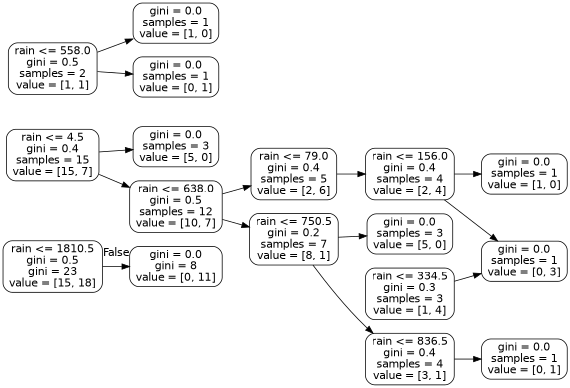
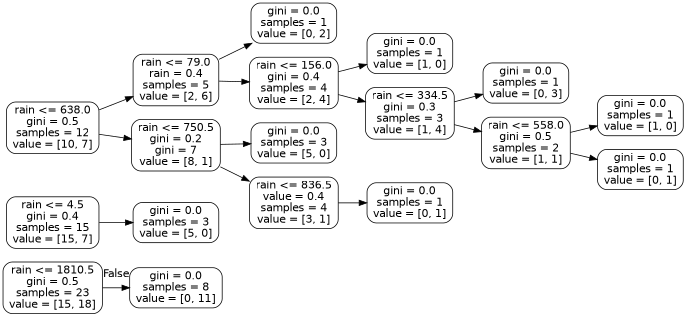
node "gini = 0.0 samples = 1 value = [0, 2]": added
edge "rain <= 334.5 gini = 0.3 samples = 3 value = [1, 4]" -> "rain <= 558.0 gini = 0.5 samples = 2 value = [1, 1]": added
node "rain <= 79.0 gini = 0.4 samples = 5 value = [2, 6]": label "rain <= 79.0 gini = 0.4 samples = 5 value = [2, 6]" -> "rain <= 79.0 rain = 0.4 samples = 5 value = [2, 6]"
edge "rain <= 4.5 gini = 0.4 samples = 15 value = [15, 7]" -> "rain <= 638.0 gini = 0.5 samples = 12 value = [10, 7]": removed
edge "rain <= 156.0 gini = 0.4 samples = 4 value = [2, 4]" -> "gini = 0.0 samples = 1 value = [0, 3]": now "rain <= 156.0 gini = 0.4 samples = 4 value = [2, 4]" -> "rain <= 334.5 gini = 0.3 samples = 3 value = [1, 4]"
node "rain <= 750.5 gini = 0.2 samples = 7 value = [8, 1]": label "rain <= 750.5 gini = 0.2 samples = 7 value = [8, 1]" -> "rain <= 750.5 gini = 0.2 gini = 7 value = [8, 1]"
node "rain <= 1810.5 gini = 0.5 gini = 23 value = [15, 18]": label "rain <= 1810.5 gini = 0.5 gini = 23 value = [15, 18]" -> "rain <= 1810.5 gini = 0.5 samples = 23 value = [15, 18]"
node "gini = 0.0 gini = 8 value = [0, 11]": label "gini = 0.0 gini = 8 value = [0, 11]" -> "gini = 0.0 samples = 8 value = [0, 11]"
node "rain <= 836.5 gini = 0.4 samples = 4 value = [3, 1]": label "rain <= 836.5 gini = 0.4 samples = 4 value = [3, 1]" -> "rain <= 836.5 value = 0.4 samples = 4 value = [3, 1]"
